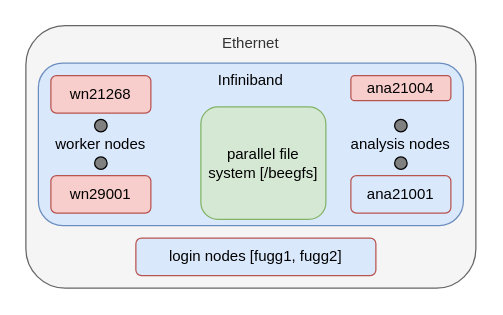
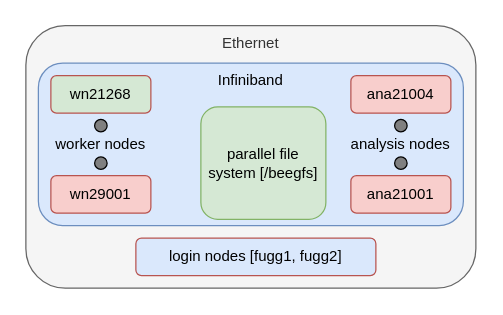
node "ana21004": size 100x25 -> 100x38
node "wn21268": fillcolor #f8cecc -> #d5e8d4
node "ana21001": fillcolor #dae8fc -> #f8cecc
